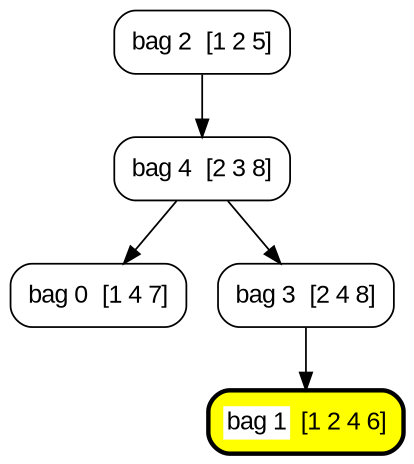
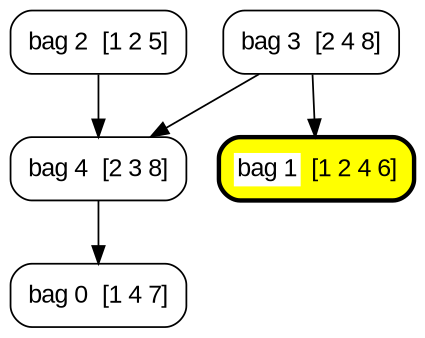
edge "bag 4" -> "bag 3": reversed
